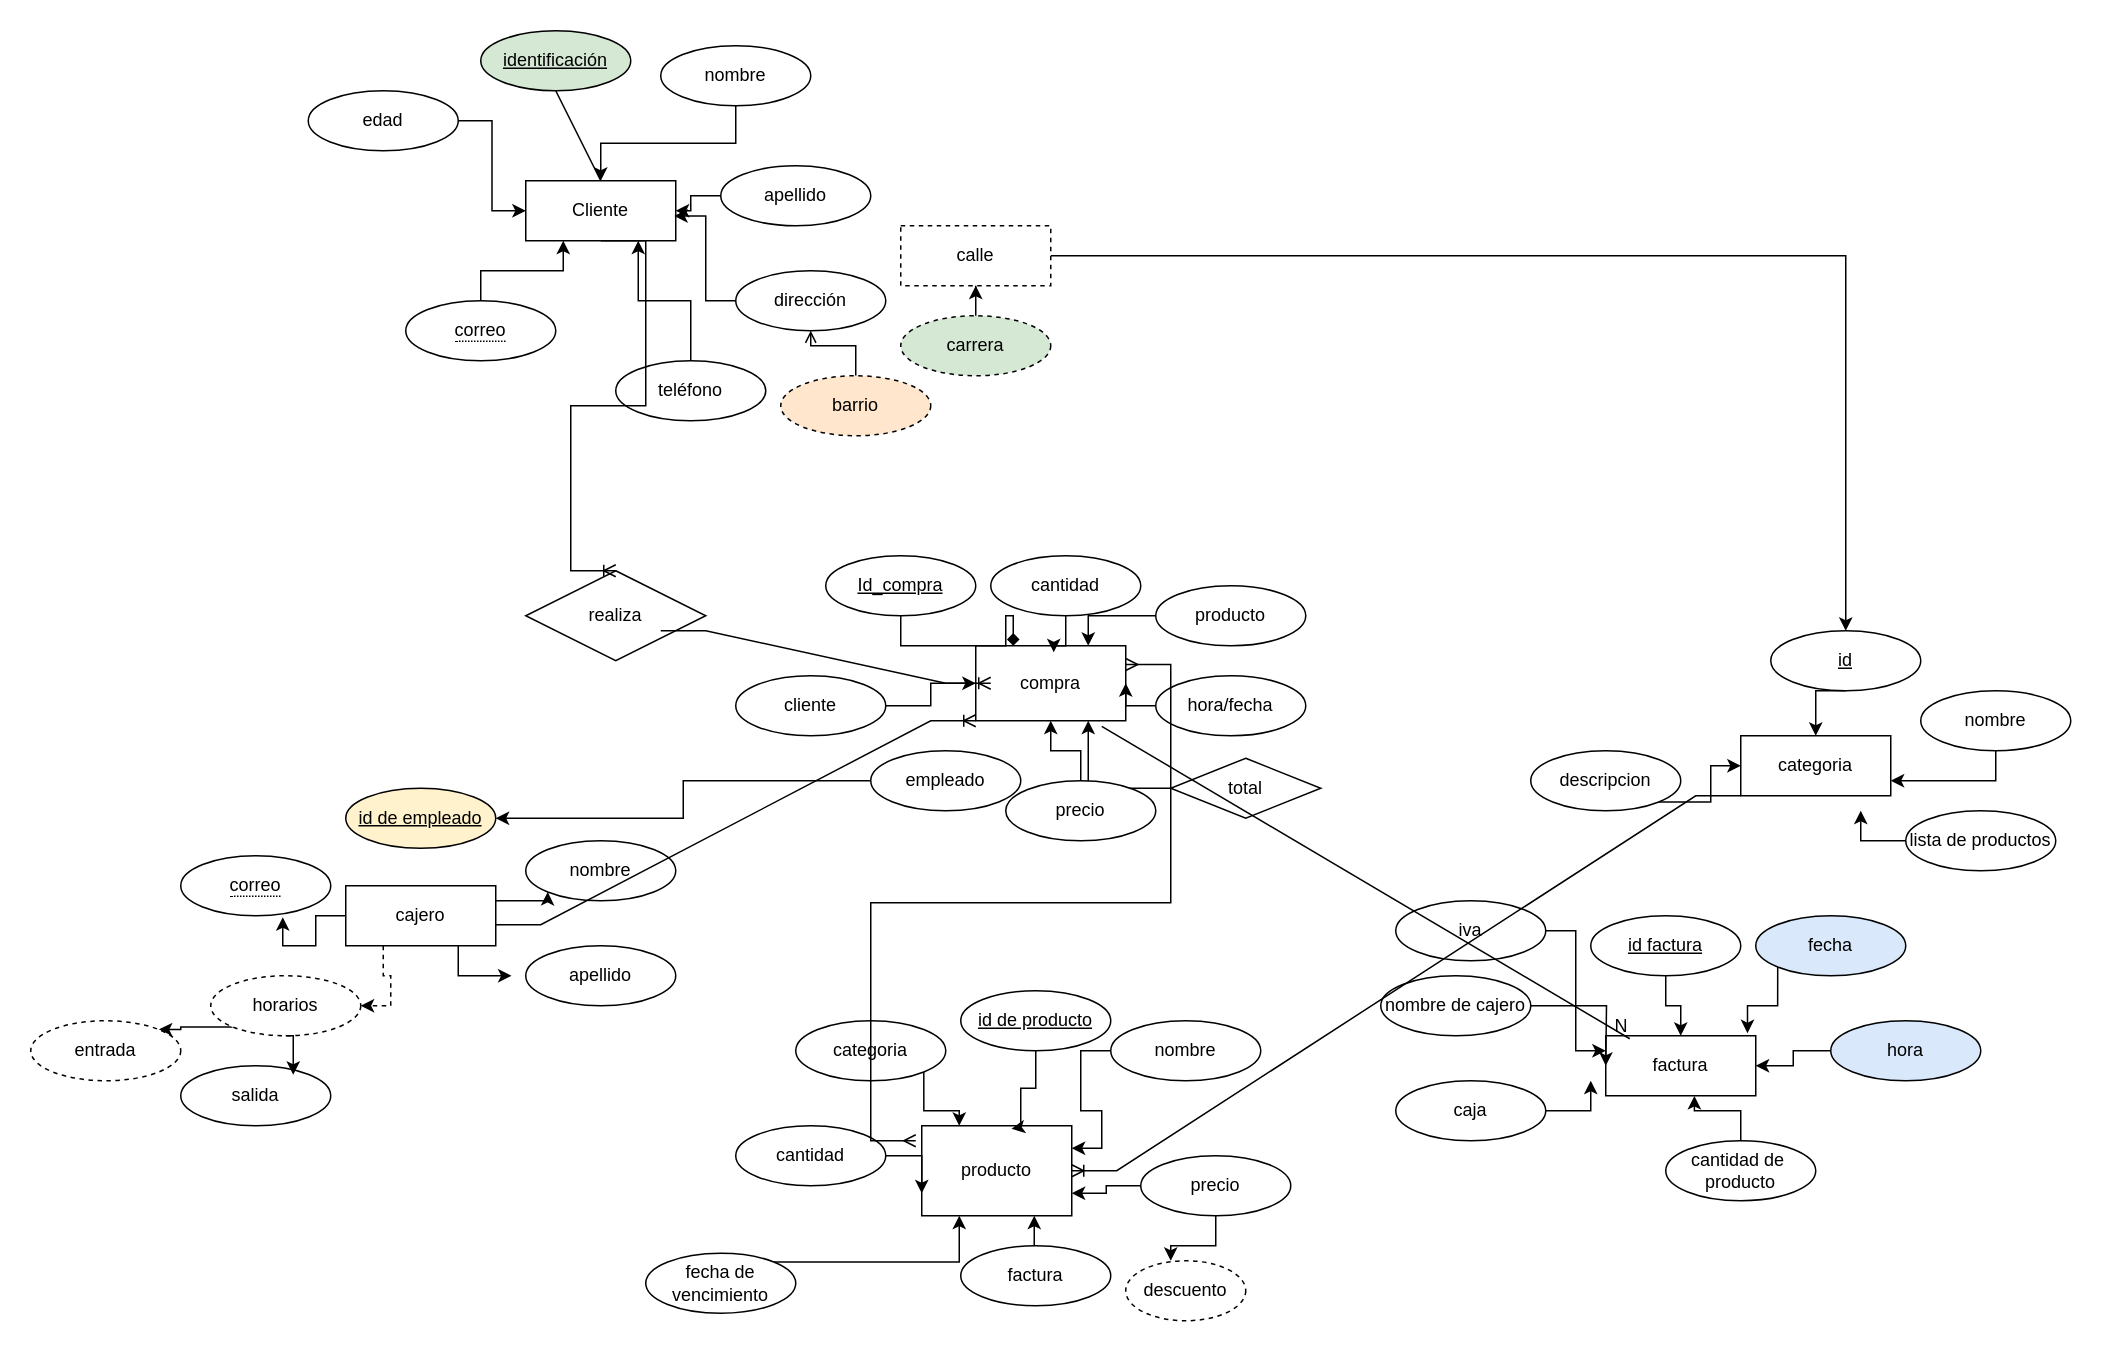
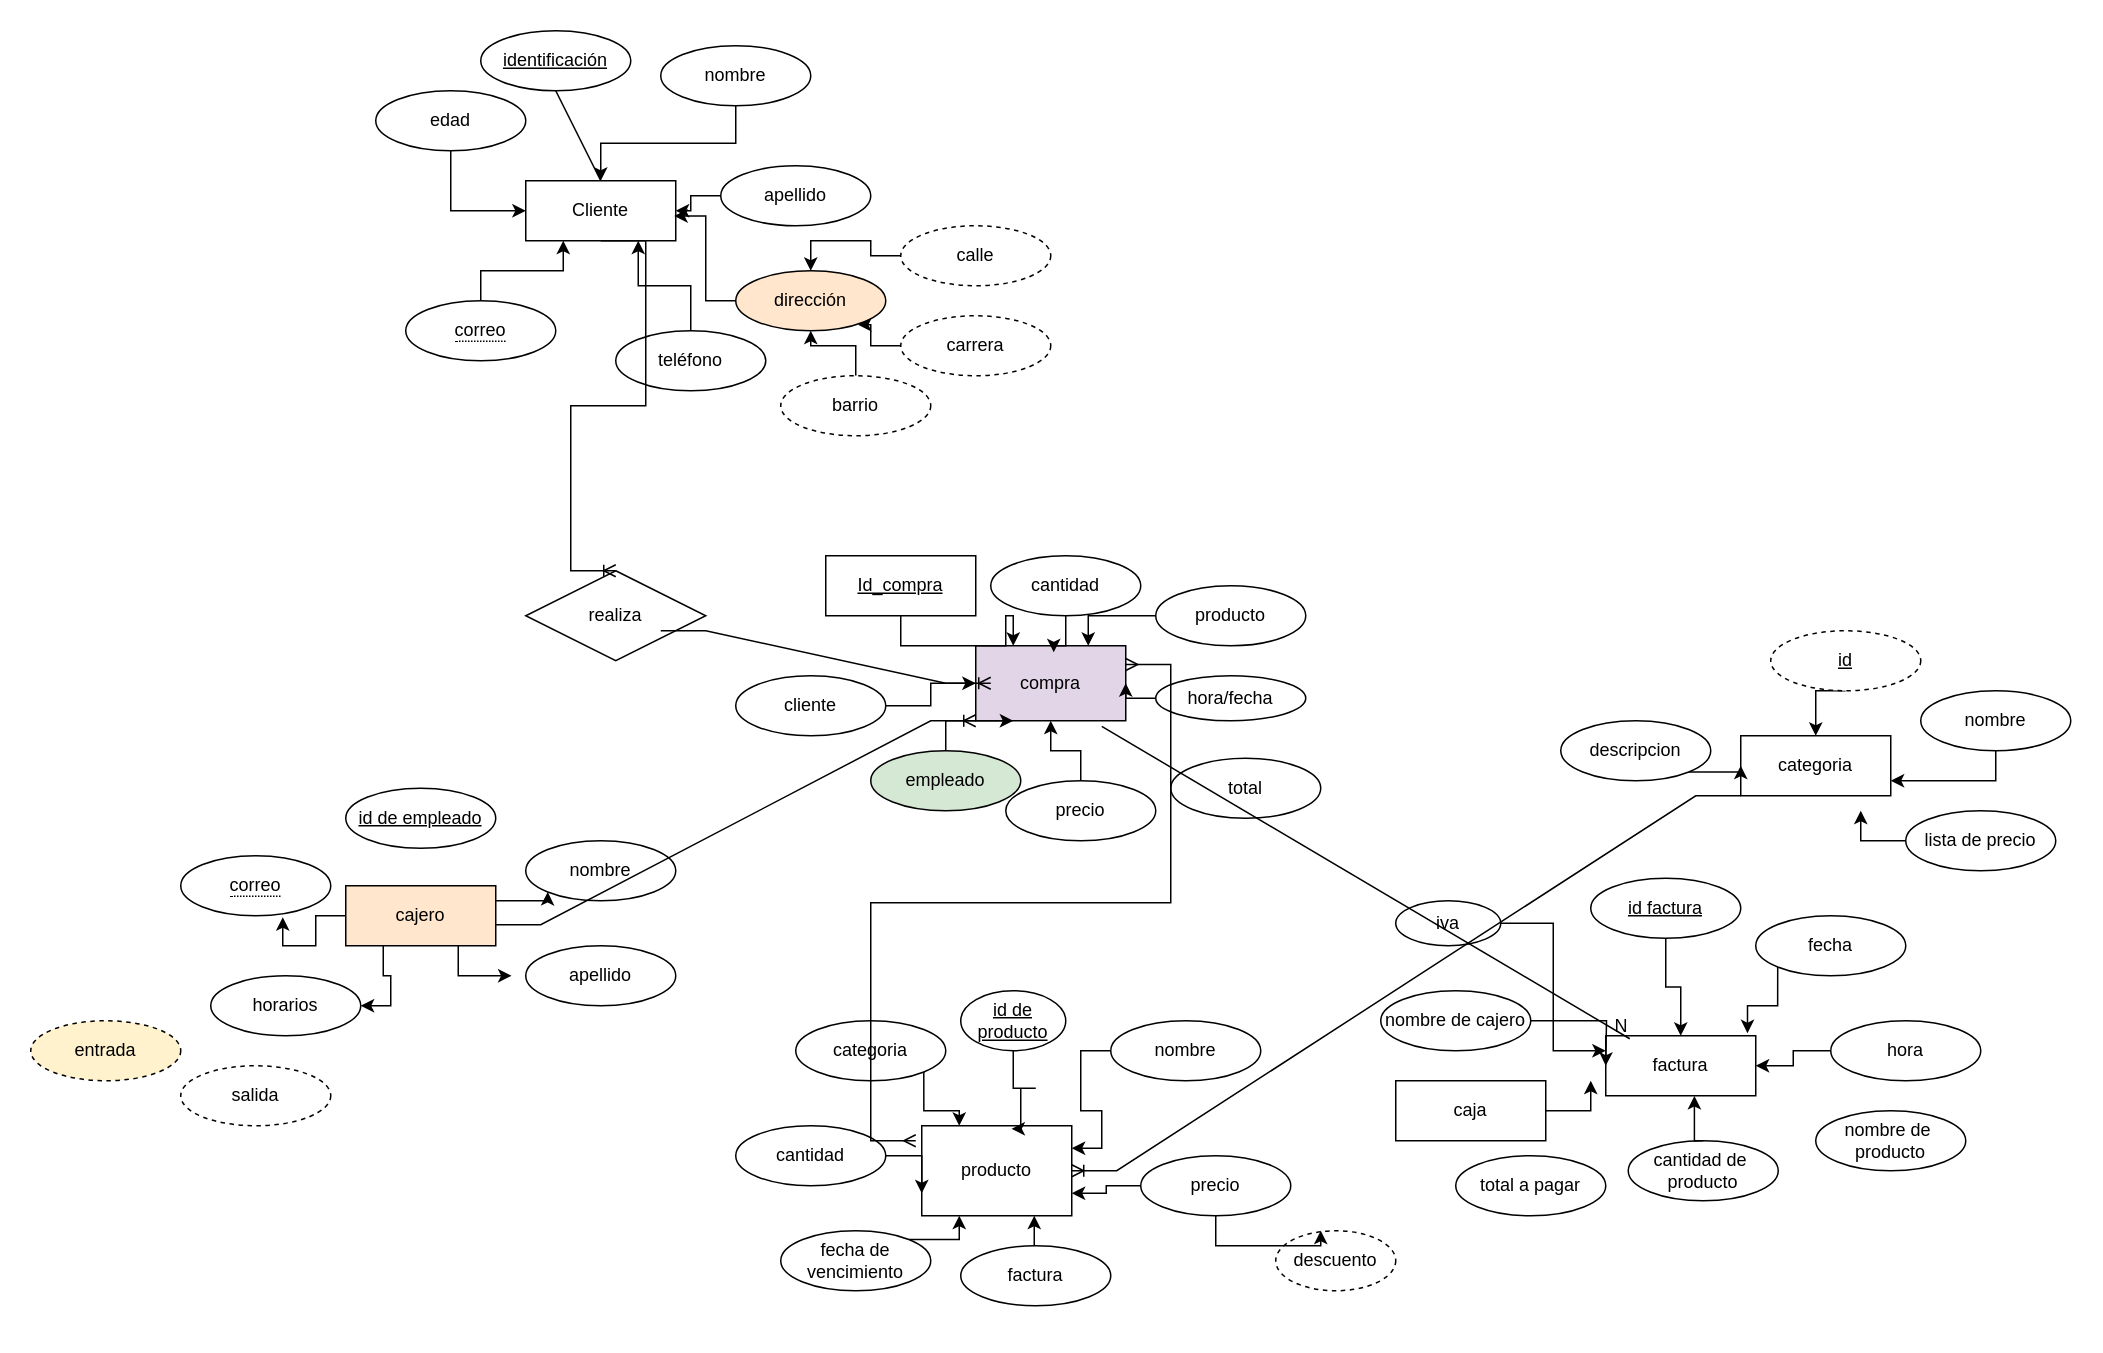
node "identificación": fillcolor #d5e8d4 -> #ffffff
node "edad": moved (383, 121) -> (451, 121)
node "calle": shape rectangle -> ellipse
edge "calle" -> "id": now "calle" -> "dirección"
edge "carrera" -> "calle": now "carrera" -> "dirección"
node "dirección": fillcolor #ffffff -> #ffe6cc
edge "barrio" -> "dirección": arrowhead open -> classic
node "carrera": fillcolor #d5e8d4 -> #ffffff
node "teléfono": moved (691, 391) -> (691, 361)
node "barrio": fillcolor #ffe6cc -> #ffffff
node "Id_compra": shape ellipse -> rectangle
edge "Id_compra" -> "compra": arrowhead diamond -> classic
node "id": style solid -> dashed
node "compra": fillcolor #ffffff -> #e1d5e7
node "hora/fecha": size 150x60 -> 150x45
edge "total" -> "compra": removed
node "empleado": fillcolor #ffffff -> #d5e8d4
node "descripcion": moved (1606, 781) -> (1636, 751)
node "total": shape diamond -> ellipse
node "id de empleado": fillcolor #fff2cc -> #ffffff
edge "empleado" -> "id de empleado": now "empleado" -> "compra"
node "lista de productos": label "lista de productos" -> "lista de precio"
node "cajero": fillcolor #ffffff -> #ffe6cc
node "iva": size 150x60 -> 105x45
node "id factura": moved (1666, 946) -> (1666, 908)
node "fecha": fillcolor #dae8fc -> #ffffff
edge "cajero" -> "horarios": style dashed -> solid
node "horarios": style dashed -> solid
node "nombre de cajero": moved (1456, 1006) -> (1456, 1021)
node "id de producto": size 150x60 -> 105x60
edge "horarios" -> "entrada": removed
edge "horarios" -> "salida": removed
node "entrada": fillcolor #ffffff -> #fff2cc
node "hora": fillcolor #dae8fc -> #ffffff
node "salida": style solid -> dashed
node "caja": shape ellipse -> rectangle
node "nombre de producto": added
node "cantidad de producto": moved (1741, 1171) -> (1703, 1171)
node "total a pagar": added
node "fecha de vencimiento": moved (721, 1283) -> (856, 1261)
node "descuento": moved (1186, 1291) -> (1336, 1261)
